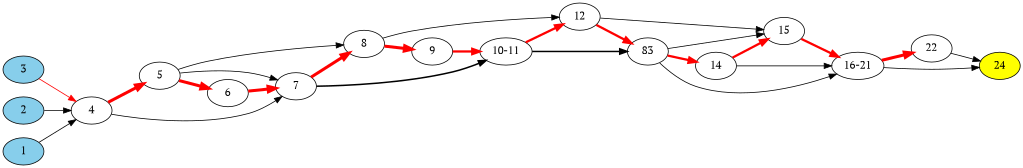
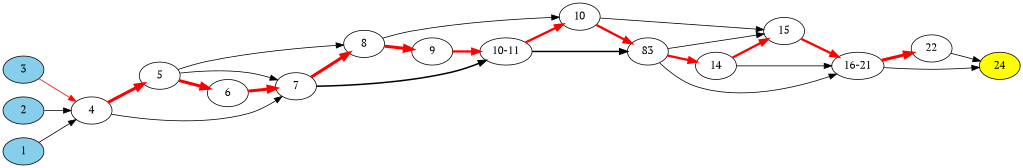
node "12": label "12" -> "10"
